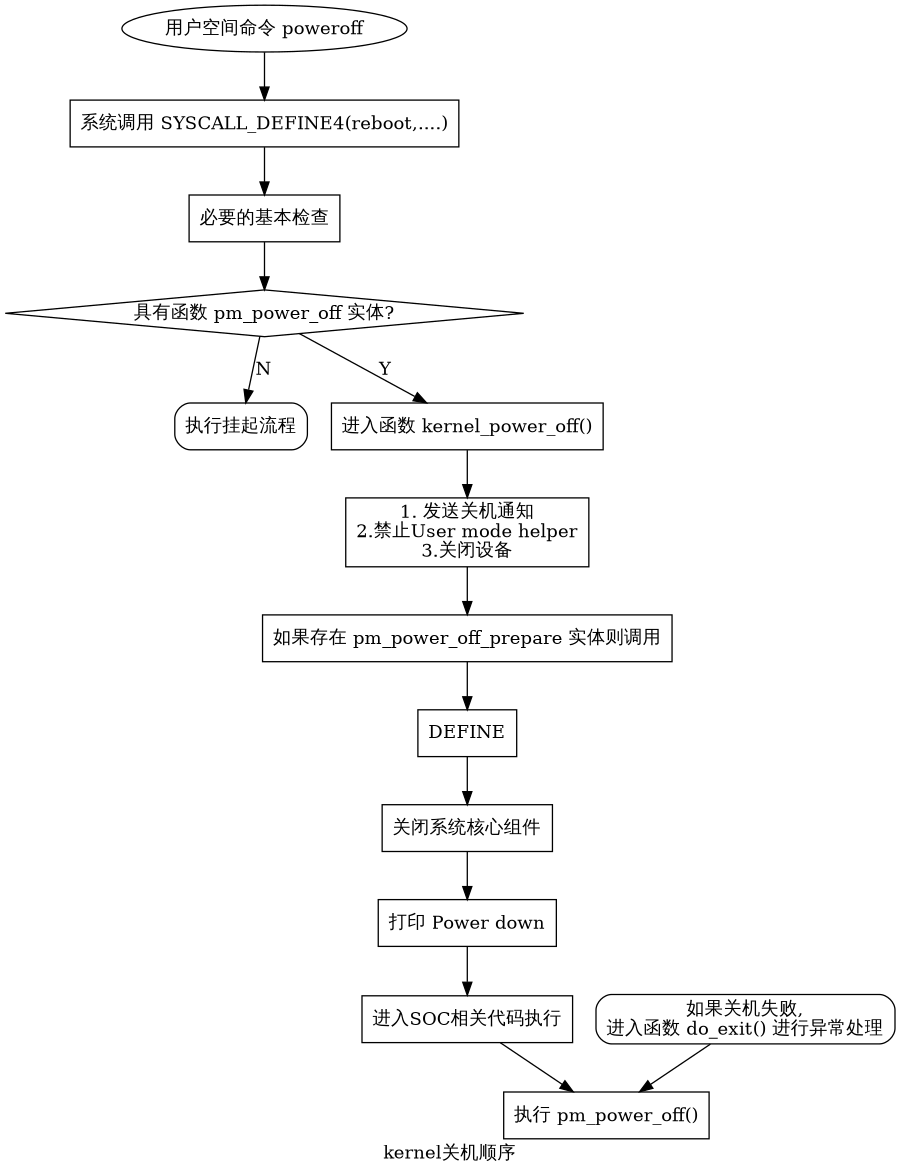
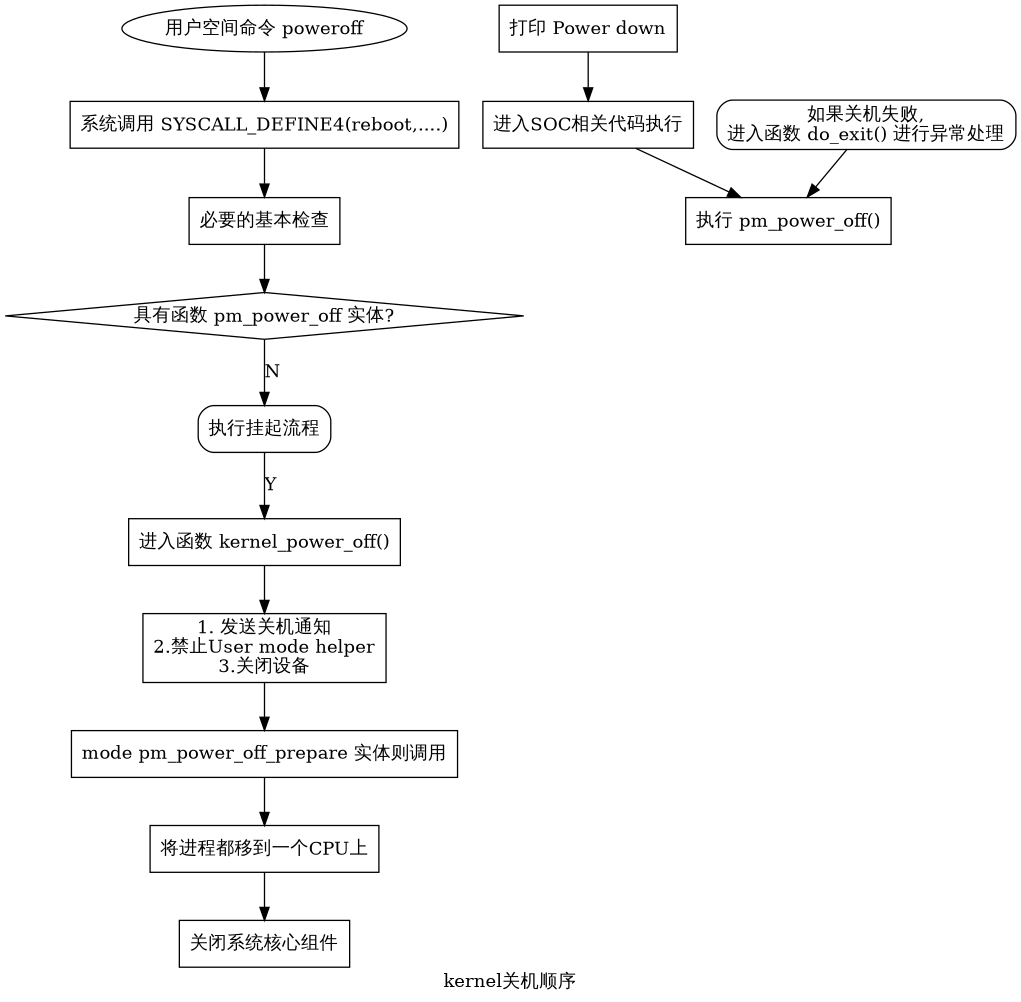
edge "具有函数 pm_power_off 实体?" -> "进入函数 kernel_power_off()": now "执行挂起流程" -> "进入函数 kernel_power_off()"
node "如果存在 pm_power_off_prepare 实体则调用": label "如果存在 pm_power_off_prepare 实体则调用" -> "mode pm_power_off_prepare 实体则调用"
node "DEFINE": label "DEFINE" -> "将进程都移到一个CPU上"
edge "关闭系统核心组件" -> "打印 Power down": removed
